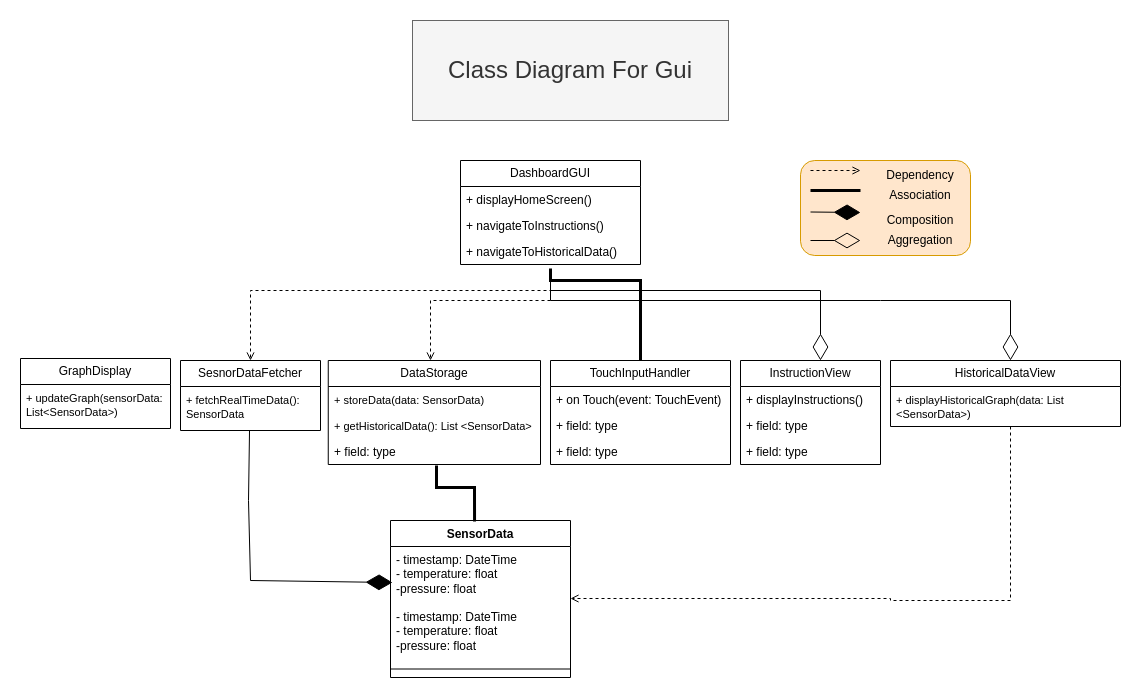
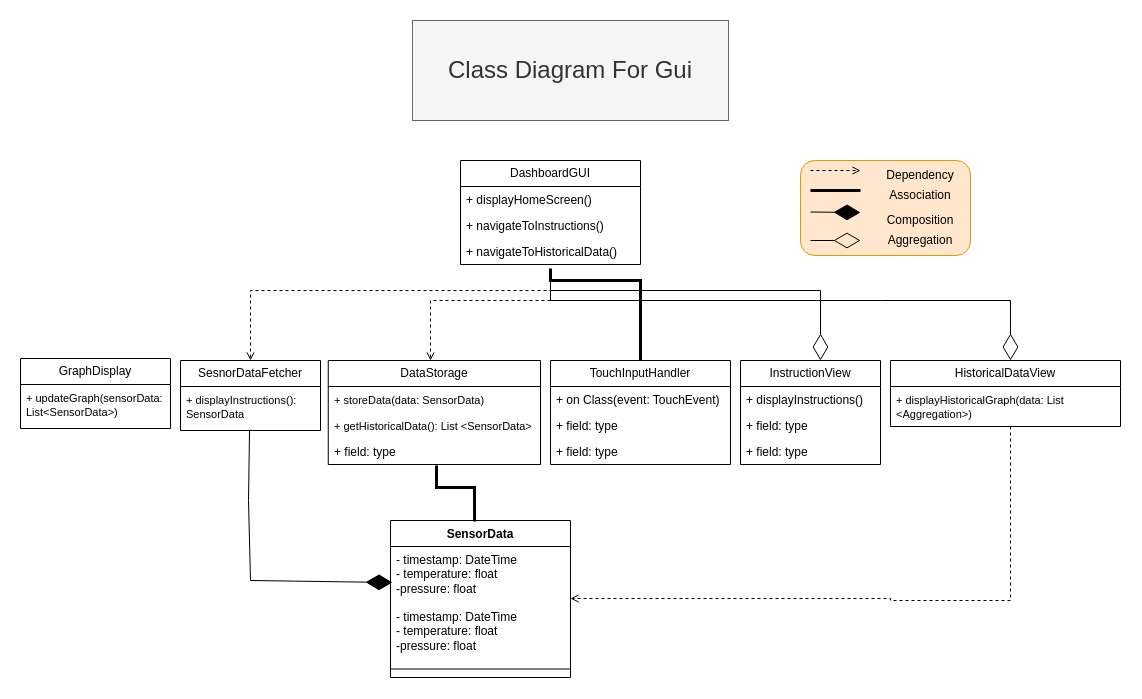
node "+ fetchRealTimeData(): SensorData": label "+ fetchRealTimeData(): SensorData" -> "+ displayInstructions(): SensorData"
node "+ on Touch(event: TouchEvent)": label "+ on Touch(event: TouchEvent)" -> "+ on Class(event: TouchEvent)"
node "+ displayHistoricalGraph(data: List <SensorData>)": label "+ displayHistoricalGraph(data: List <SensorData>)" -> "+ displayHistoricalGraph(data: List <Aggregation>)"
